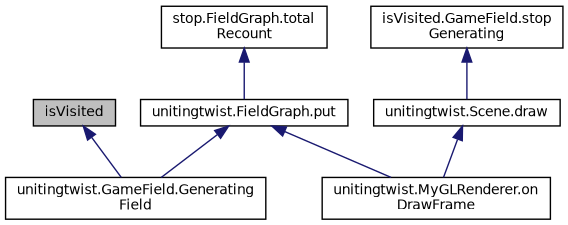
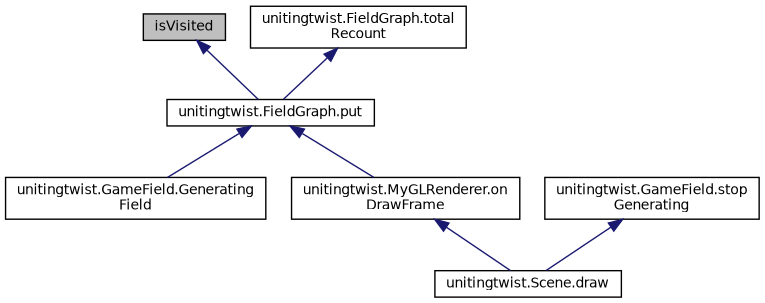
node "stop.FieldGraph.total Recount": label "stop.FieldGraph.total Recount" -> "unitingtwist.FieldGraph.total Recount"
node "isVisited.GameField.stop Generating": label "isVisited.GameField.stop Generating" -> "unitingtwist.GameField.stop Generating"
edge "unitingtwist.GameField.Generating Field" -> "isVisited": now "unitingtwist.FieldGraph.put" -> "isVisited"
edge "unitingtwist.MyGLRenderer.on DrawFrame" -> "unitingtwist.Scene.draw": reversed
